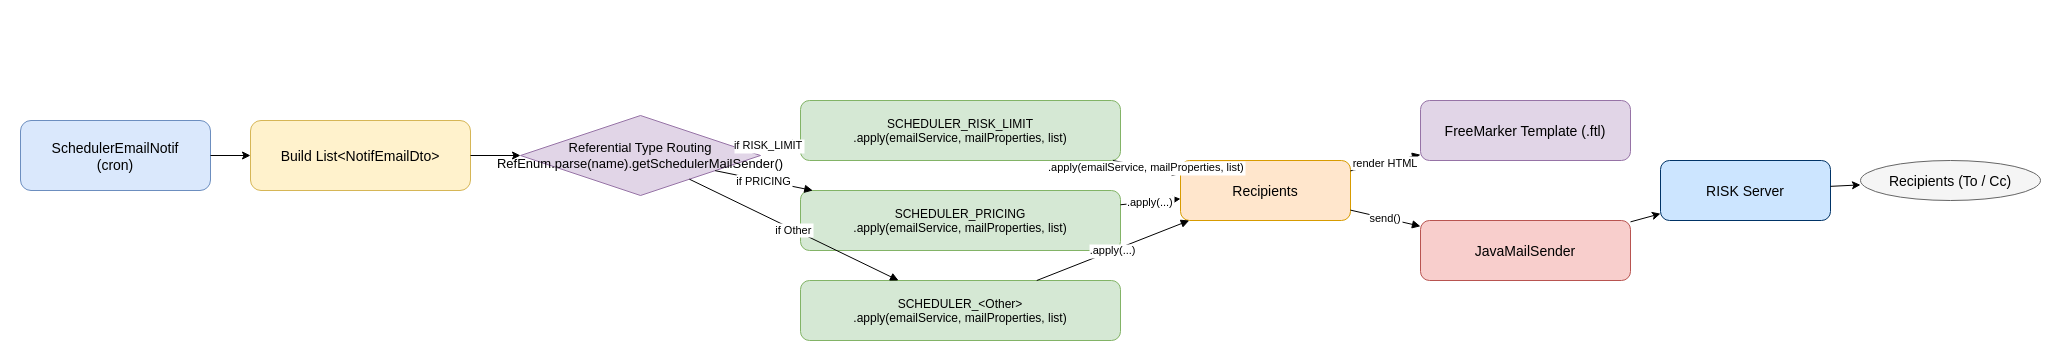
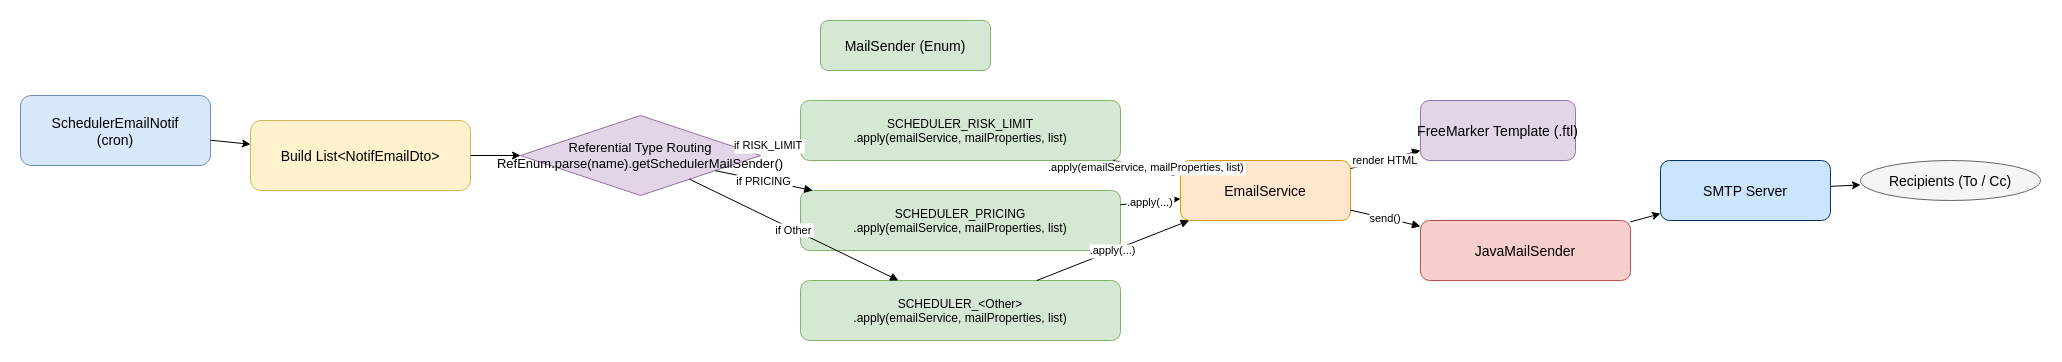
node "MailSender (Enum)": added
node "FreeMarker Template (.ftl)": size 210x60 -> 155x60
node "SchedulerEmailNotif (cron)": moved (116, 156) -> (116, 131)
node "Recipients": label "Recipients" -> "EmailService"
node "RISK Server": label "RISK Server" -> "SMTP Server"
